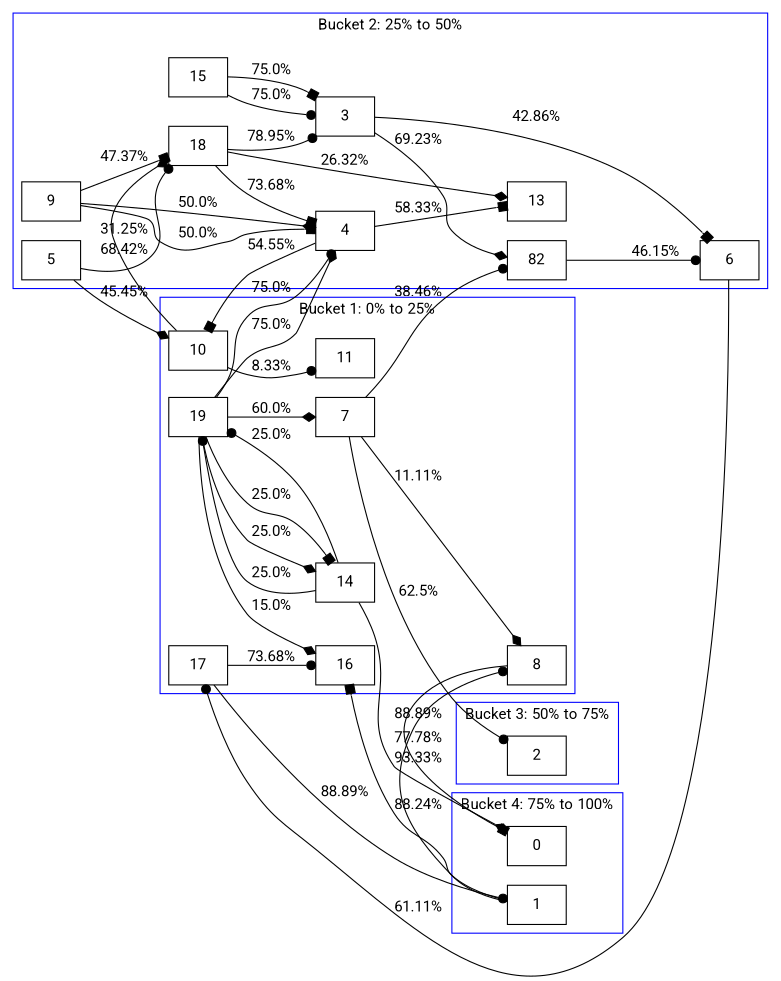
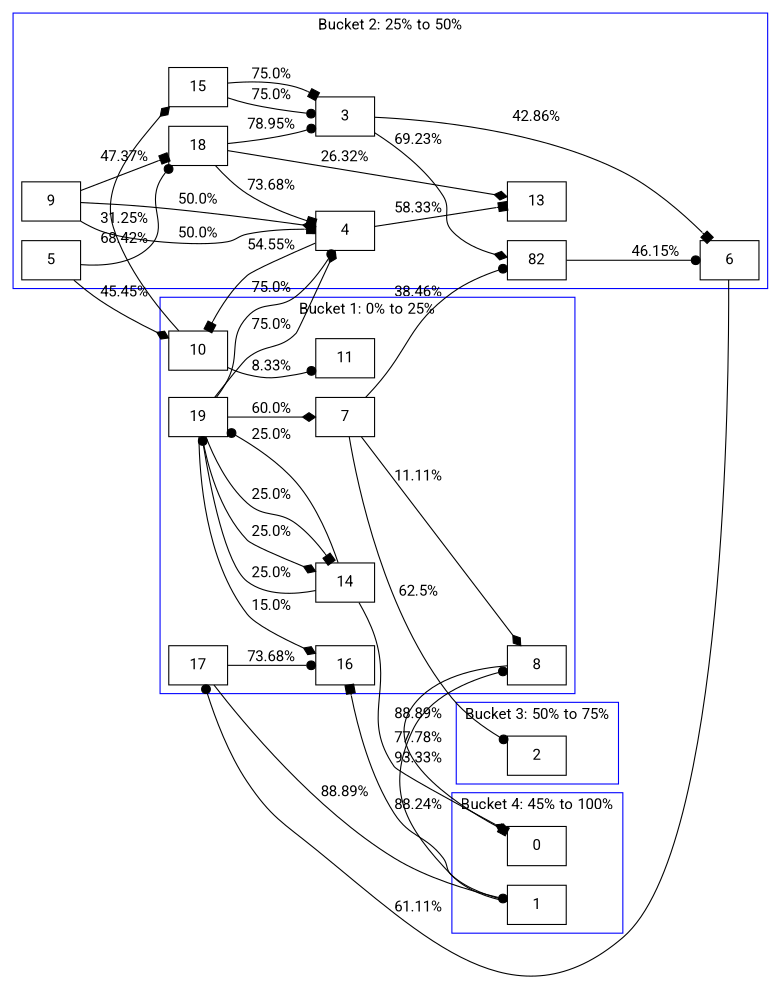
edge "10" -> "18": now "10" -> "15"
cluster "Bucket 4: 75% to 100%": label "Bucket 4: 75% to 100%" -> "Bucket 4: 45% to 100%"
